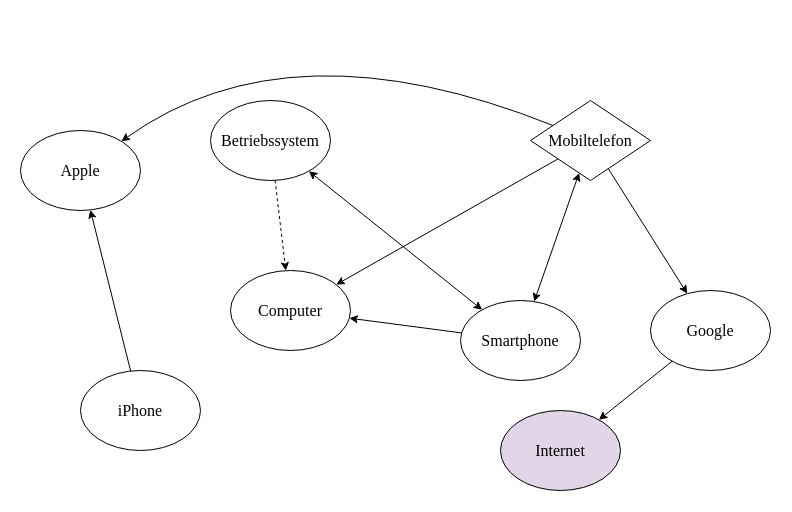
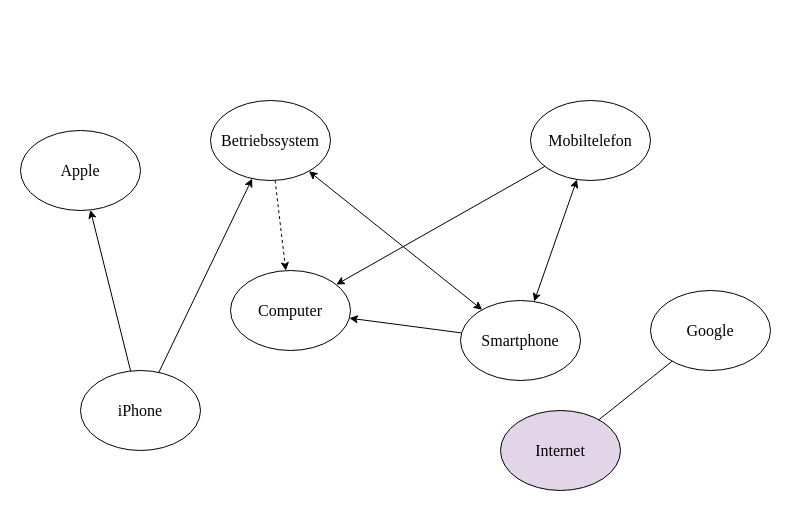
edge "Mobiltelefon" -> "Apple": removed
node "Mobiltelefon": shape diamond -> ellipse
edge "Mobiltelefon" -> "Google": removed
edge "iPhone" -> "Betriebssystem": added
edge "Google" -> "Internet": arrowhead classic -> none
